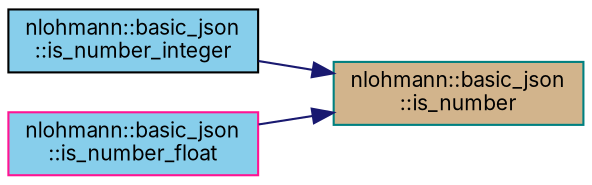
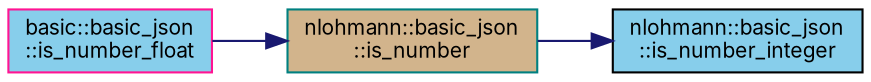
edge "nlohmann::basic_json ::is_number_integer" -> "nlohmann::basic_json ::is_number": reversed
node "nlohmann::basic_json ::is_number_float": label "nlohmann::basic_json ::is_number_float" -> "basic::basic_json ::is_number_float"
